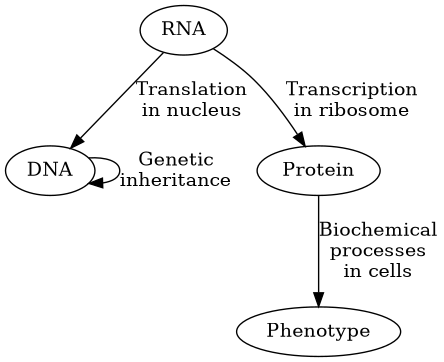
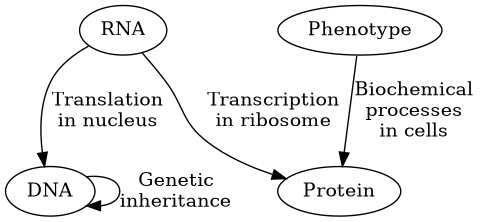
edge "Protein" -> "Phenotype": reversed
